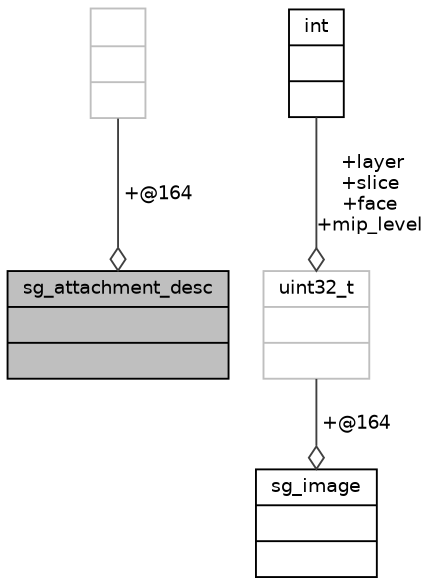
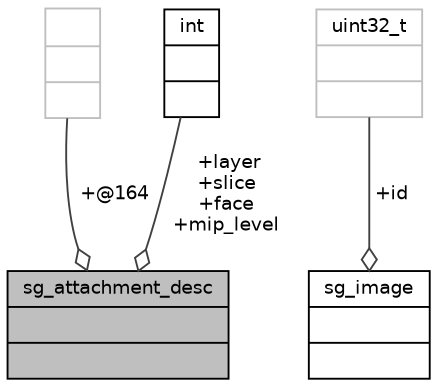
edge "int" -> "uint32_t": now "int" -> "sg_attachment_desc"
edge "uint32_t" -> "sg_image": label " +@164" -> " +id"
